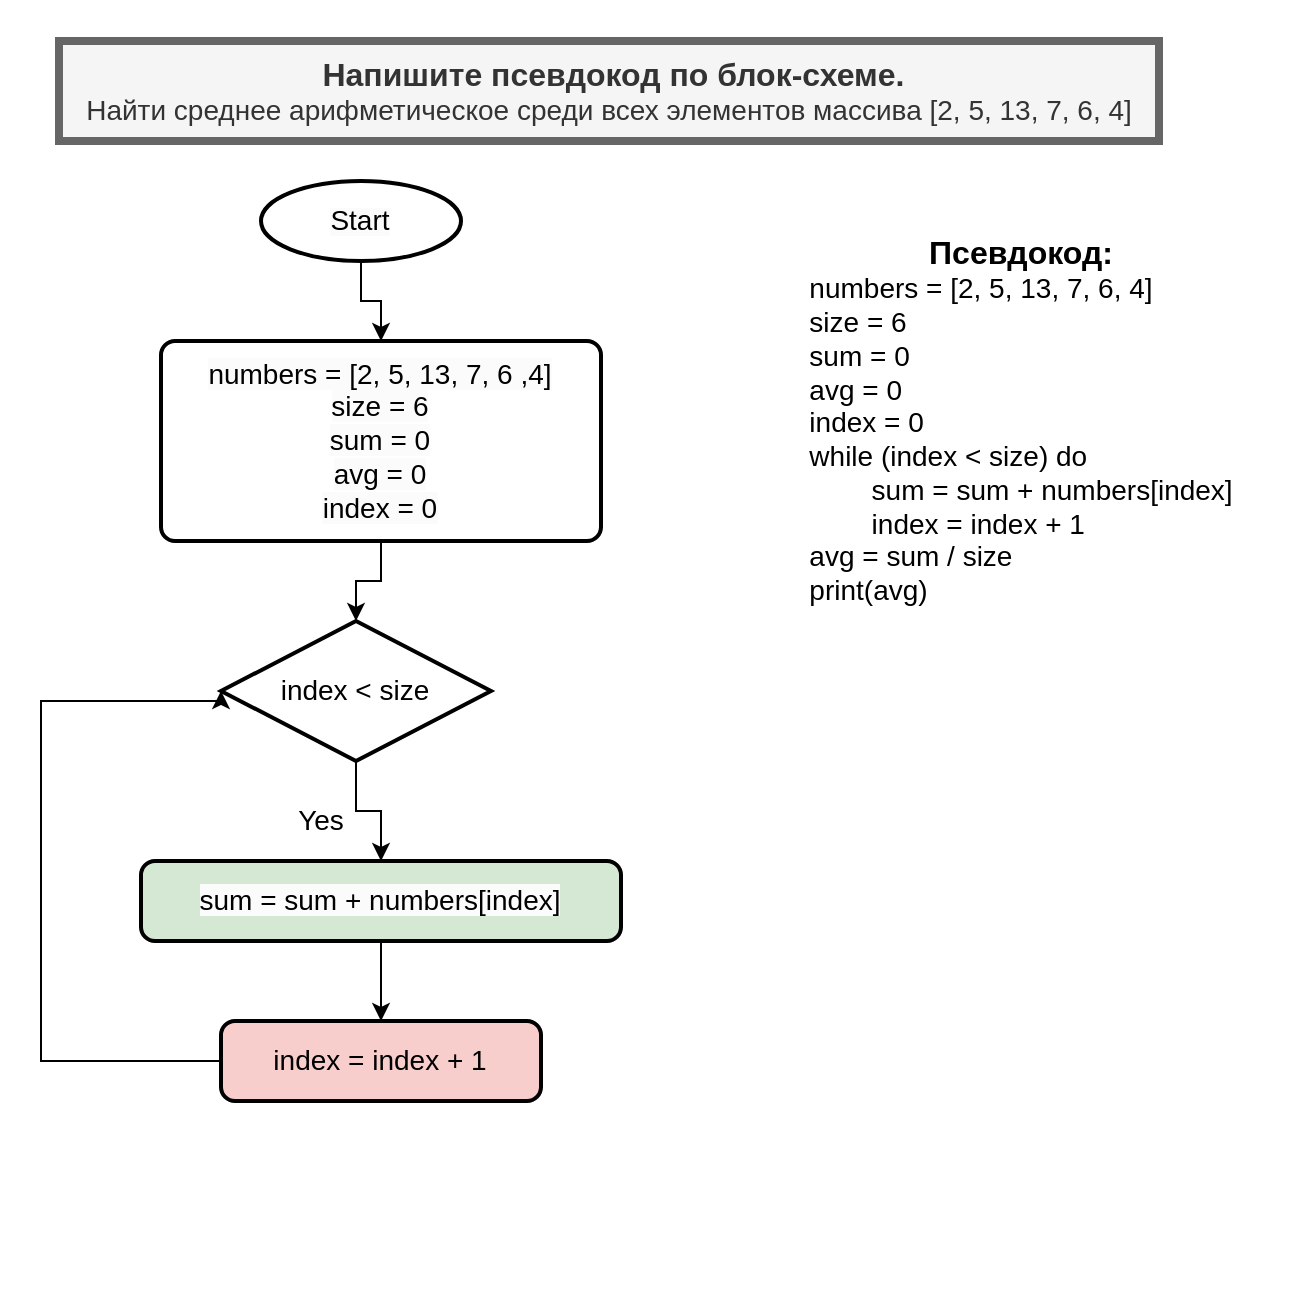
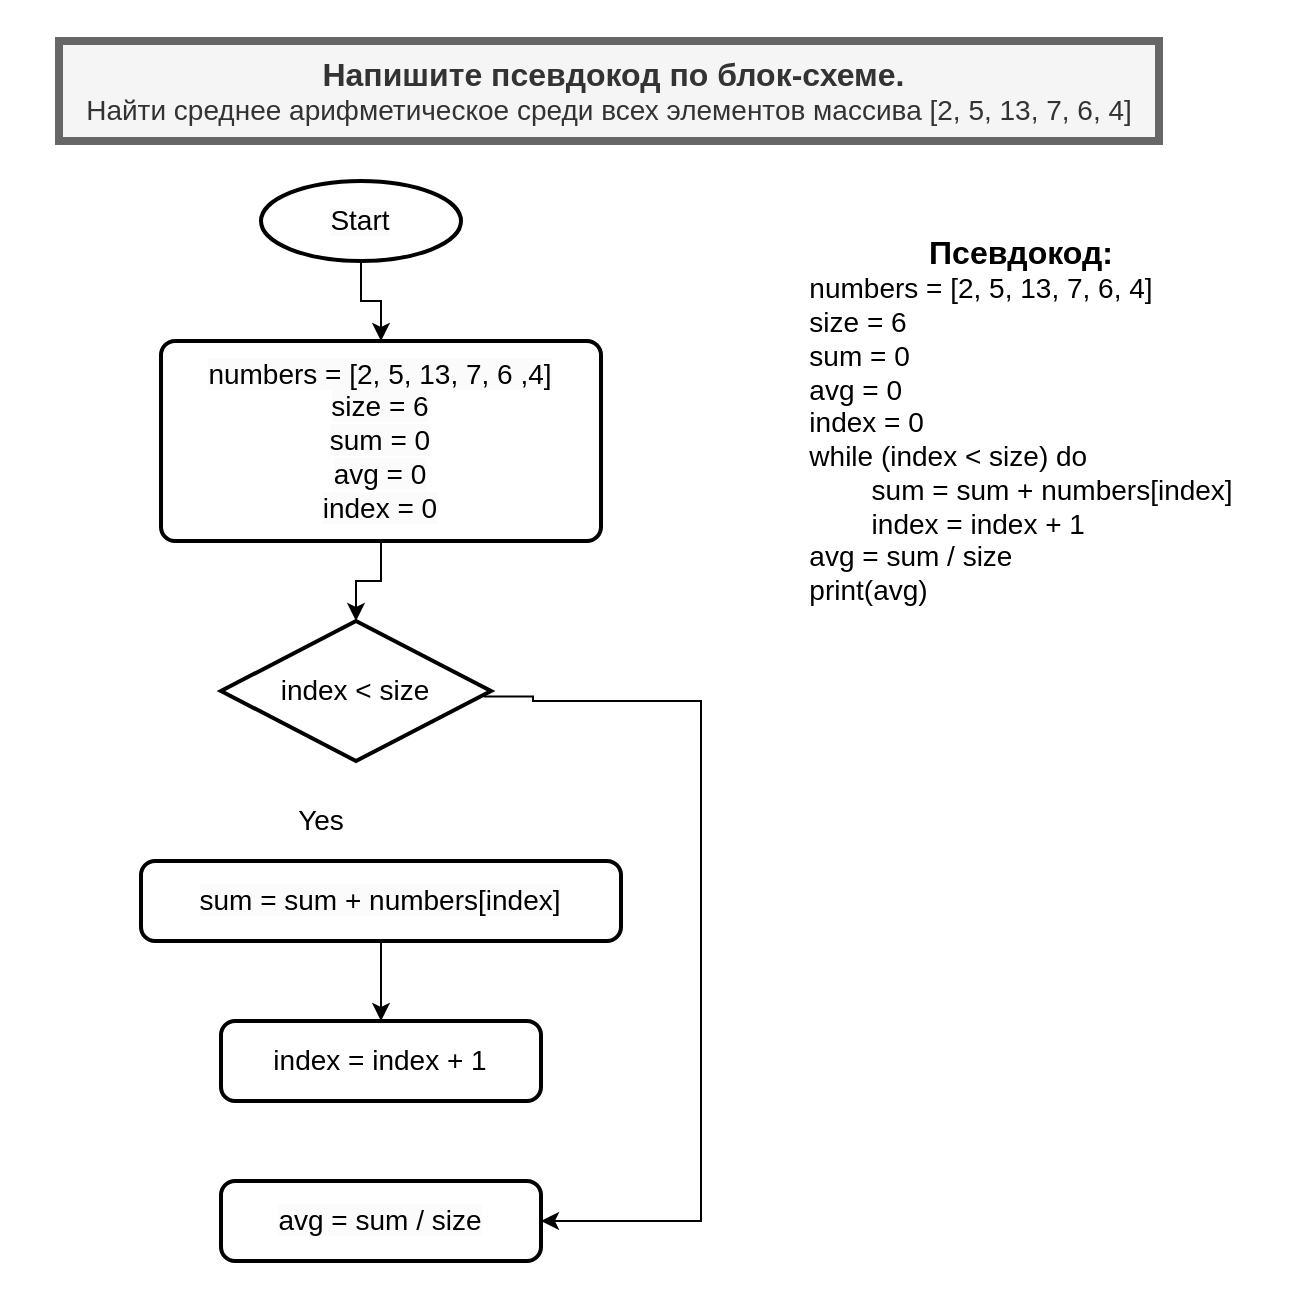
edge "index < size" -> "sum = sum + numbers[index]": removed
edge "index = index + 1" -> "index < size": removed
node "sum = sum + numbers[index]": fillcolor #d5e8d4 -> #ffffff
edge "index < size" -> "avg = sum / size": added
node "index = index + 1": fillcolor #f8cecc -> #ffffff
node "avg = sum / size": added
